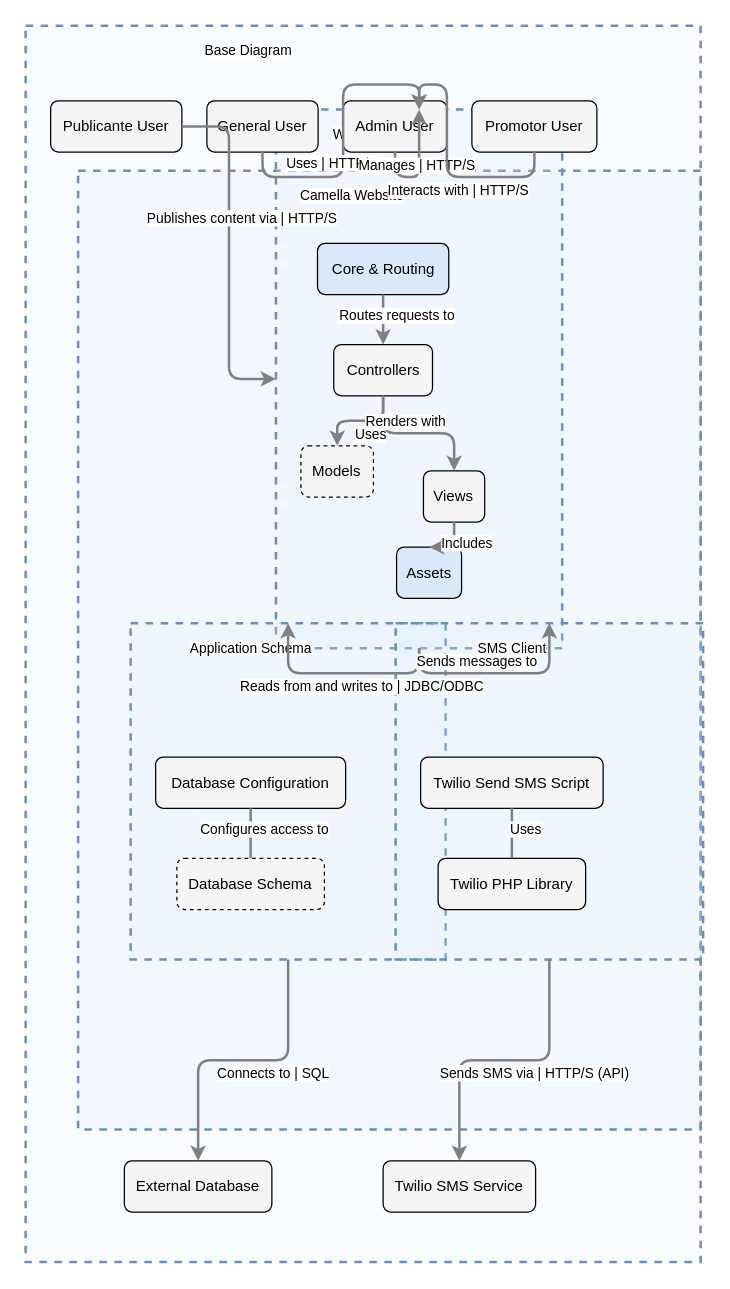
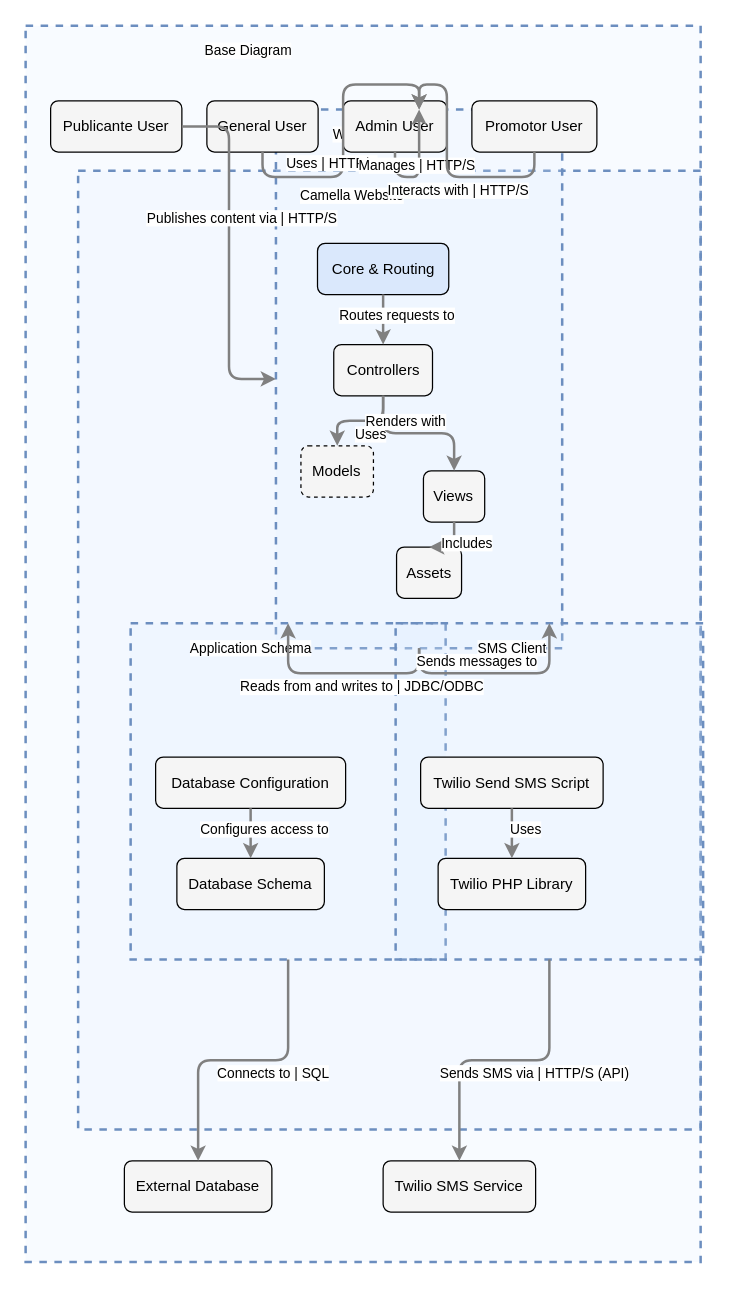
node "Assets": fillcolor #dae8fc -> #f5f5f5
edge "Twilio Send SMS Script" -- "Twilio PHP Library": arrowhead none -> classic
edge "Database Configuration" -- "Database Schema": arrowhead none -> classic
node "Database Schema": style dashed -> solid
